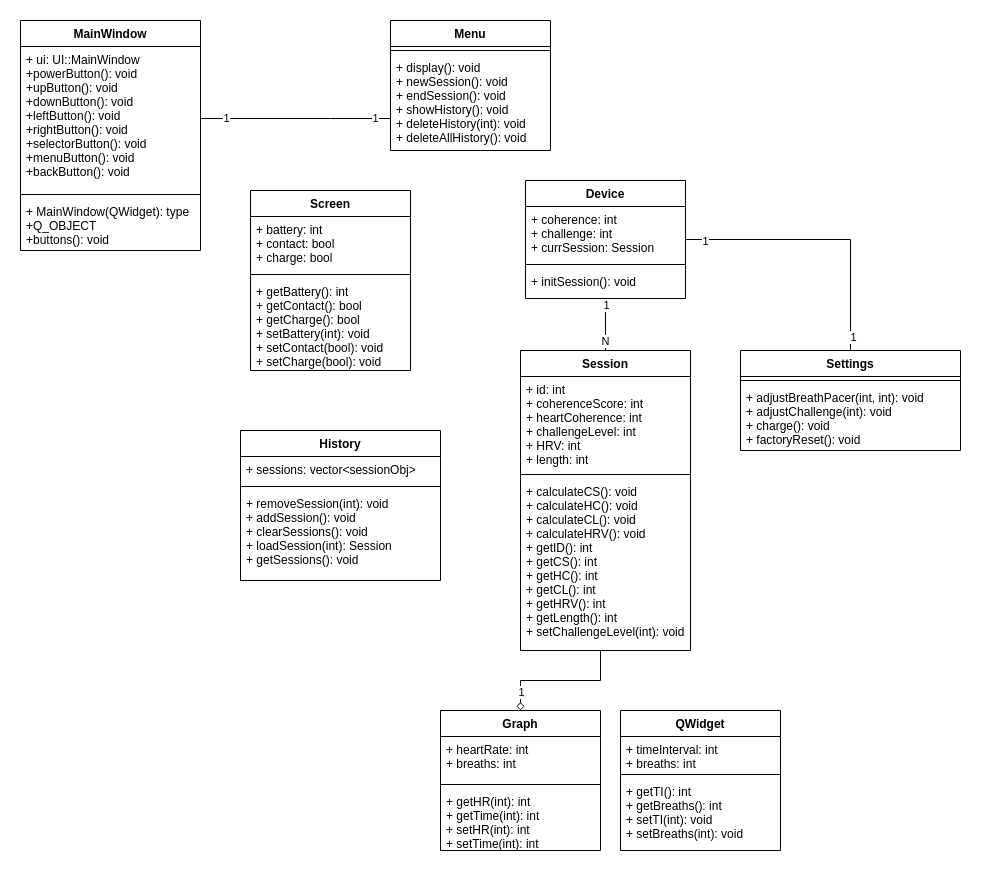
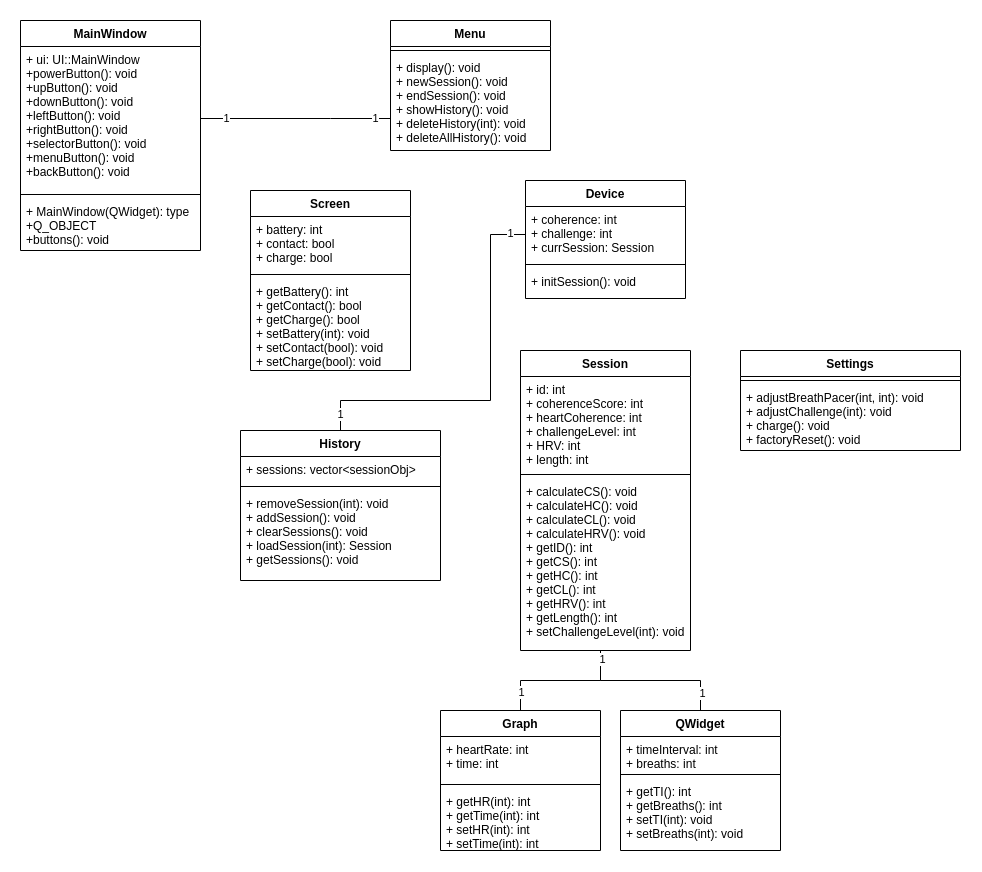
edge "Device" -- "Settings": removed, labels "1", "1"
edge "Device" -- "Session": removed, labels "1", "N"
edge "Device" -- "History": added, labels "1", "1"
edge "Session" -- "QWidget": added, labels "1", "1"
edge "Session" -> "Graph": arrowhead diamond -> none
node "+ heartRate: int + breaths: int": label "+ heartRate: int + breaths: int" -> "+ heartRate: int + time: int"
